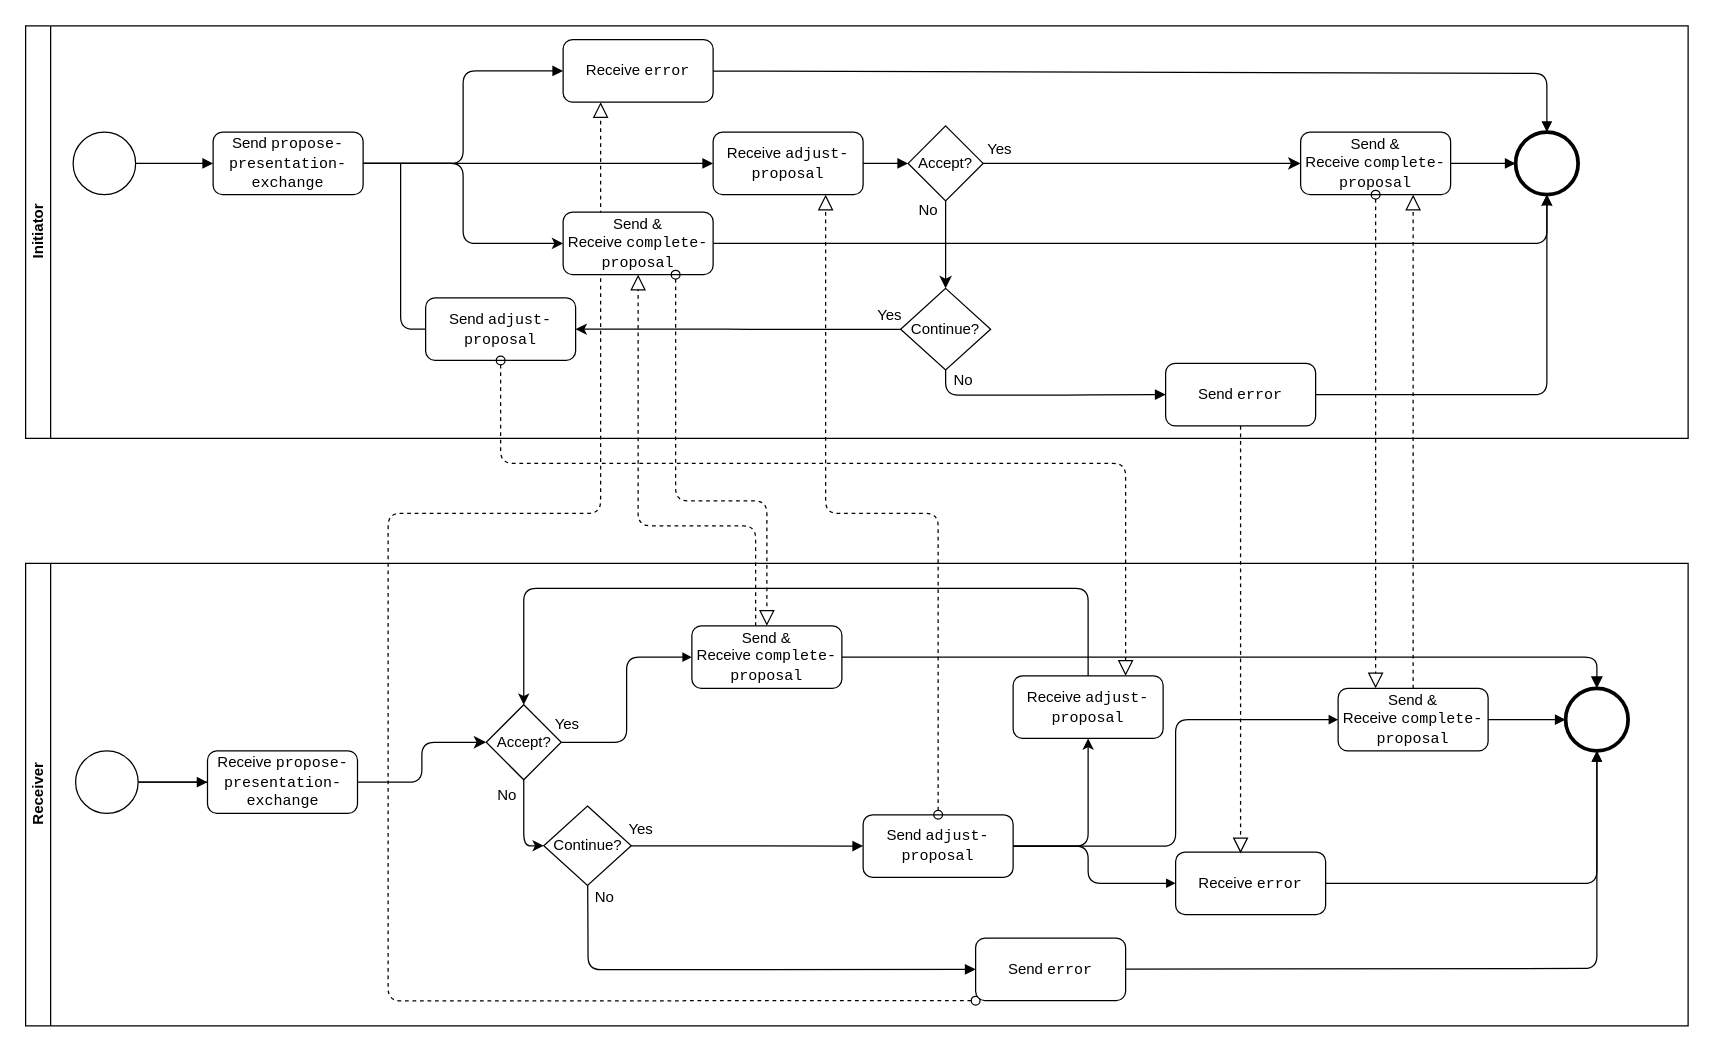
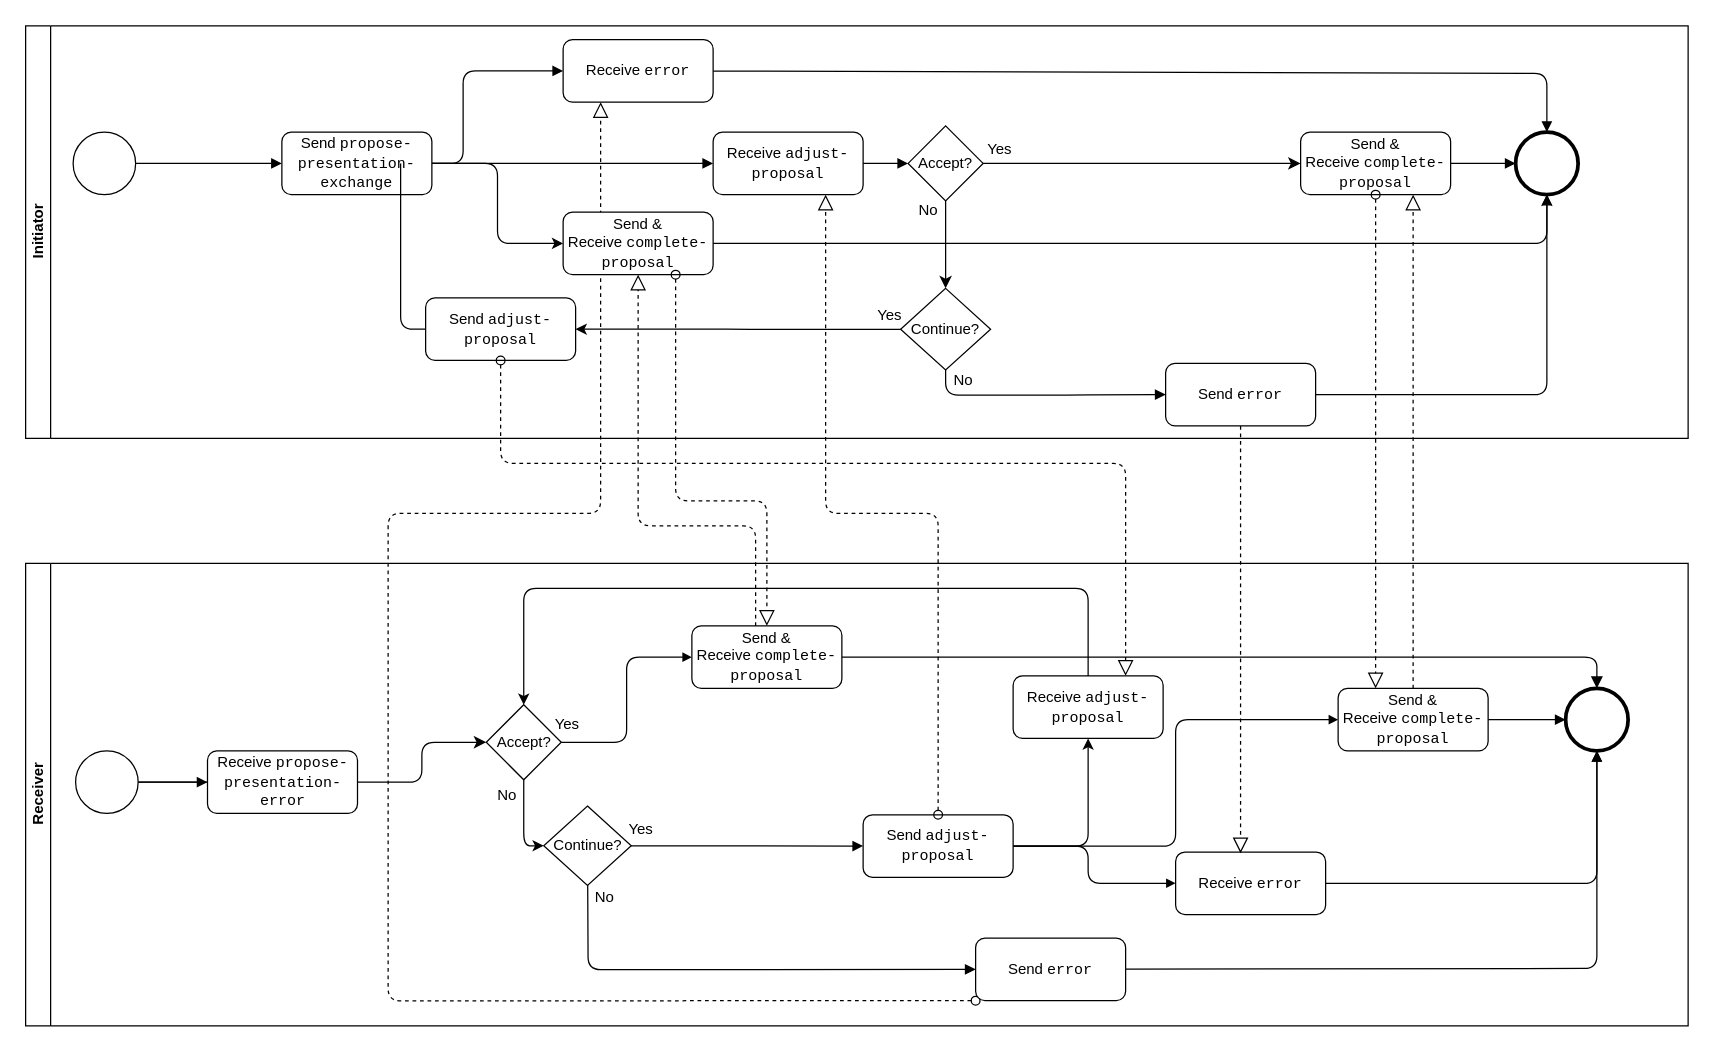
node "Send propose-presentation-exchange": moved (288, 163) -> (357, 163)
node "Receive propose-presentation-exchange": label "Receive propose-presentation-exchange" -> "Receive propose-presentation-error"
